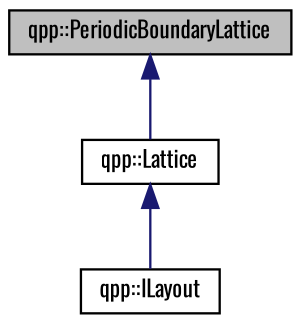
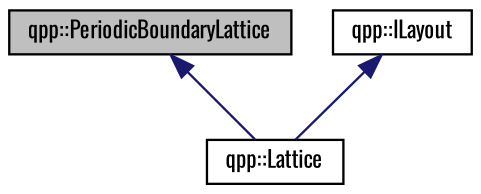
edge "qpp::ILayout" -> "qpp::Lattice": reversed
